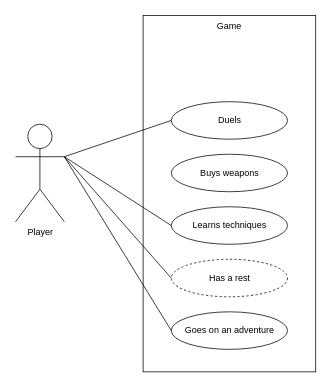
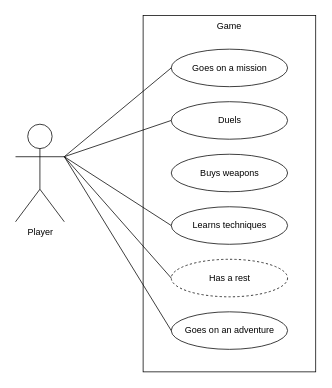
node "Goes on a mission": added
edge "Goes on a mission" -- "Player": added
